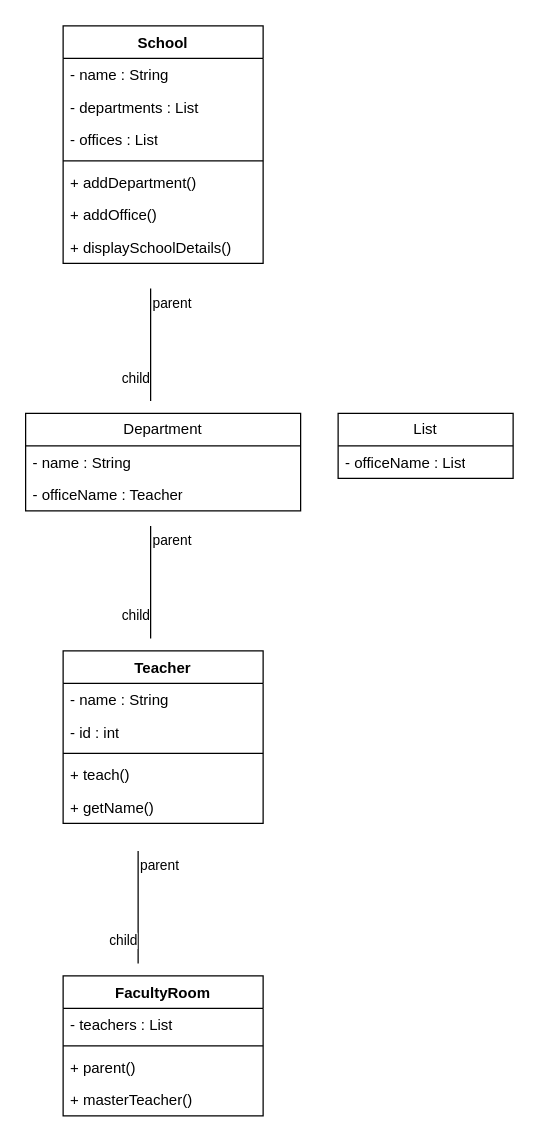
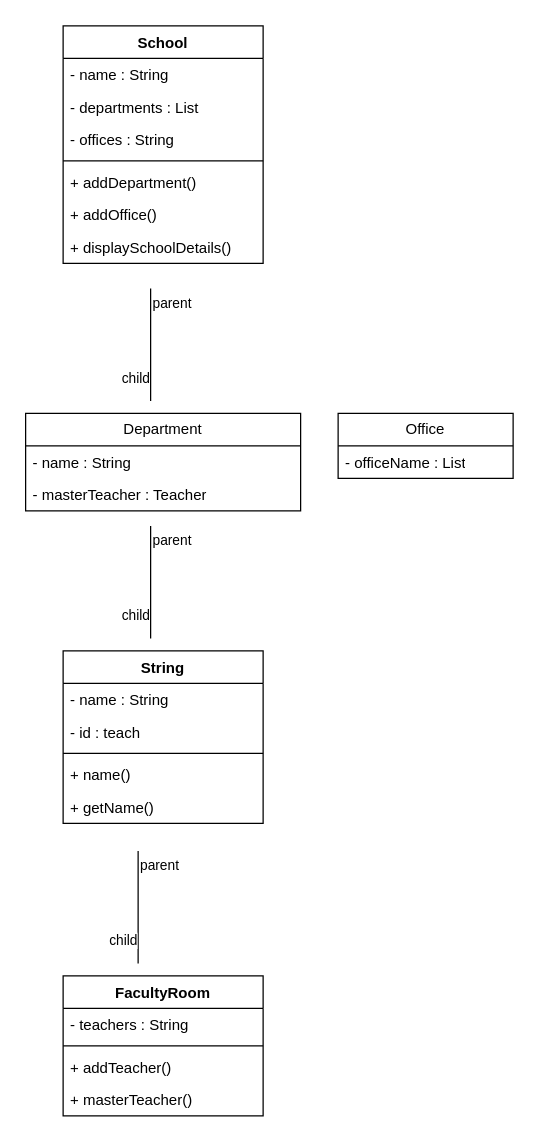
node "- offices : List": label "- offices : List" -> "- offices : String"
node "List": label "List" -> "Office"
node "- officeName : Teacher": label "- officeName : Teacher" -> "- masterTeacher : Teacher"
node "Teacher": label "Teacher" -> "String"
node "- id : int": label "- id : int" -> "- id : teach"
node "+ teach()": label "+ teach()" -> "+ name()"
node "- teachers : List": label "- teachers : List" -> "- teachers : String"
node "+ parent()": label "+ parent()" -> "+ addTeacher()"
